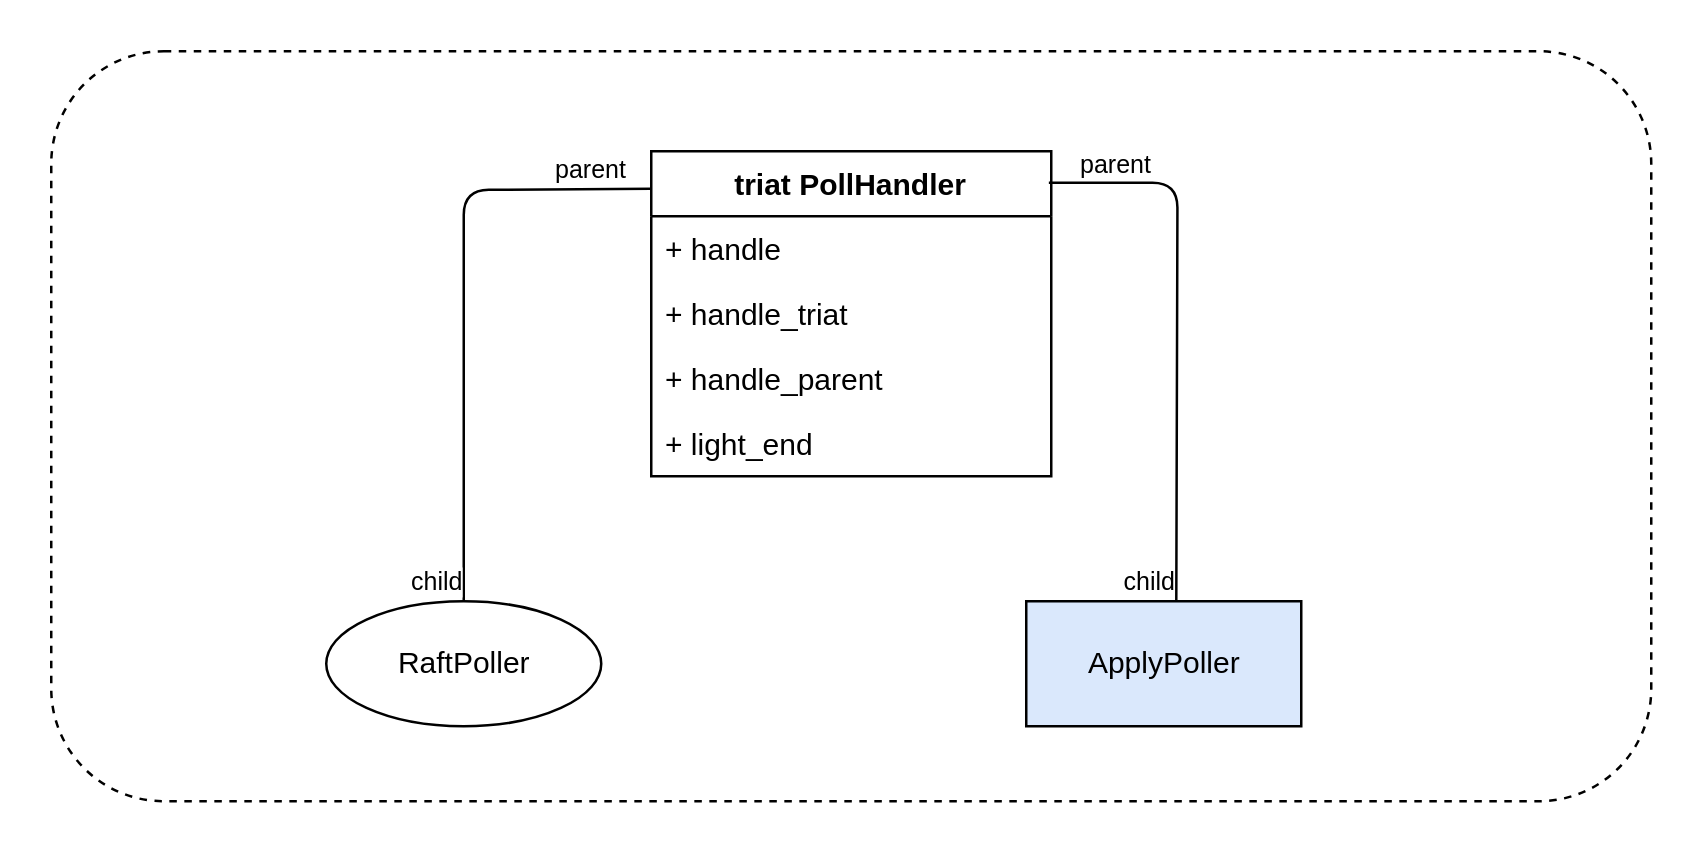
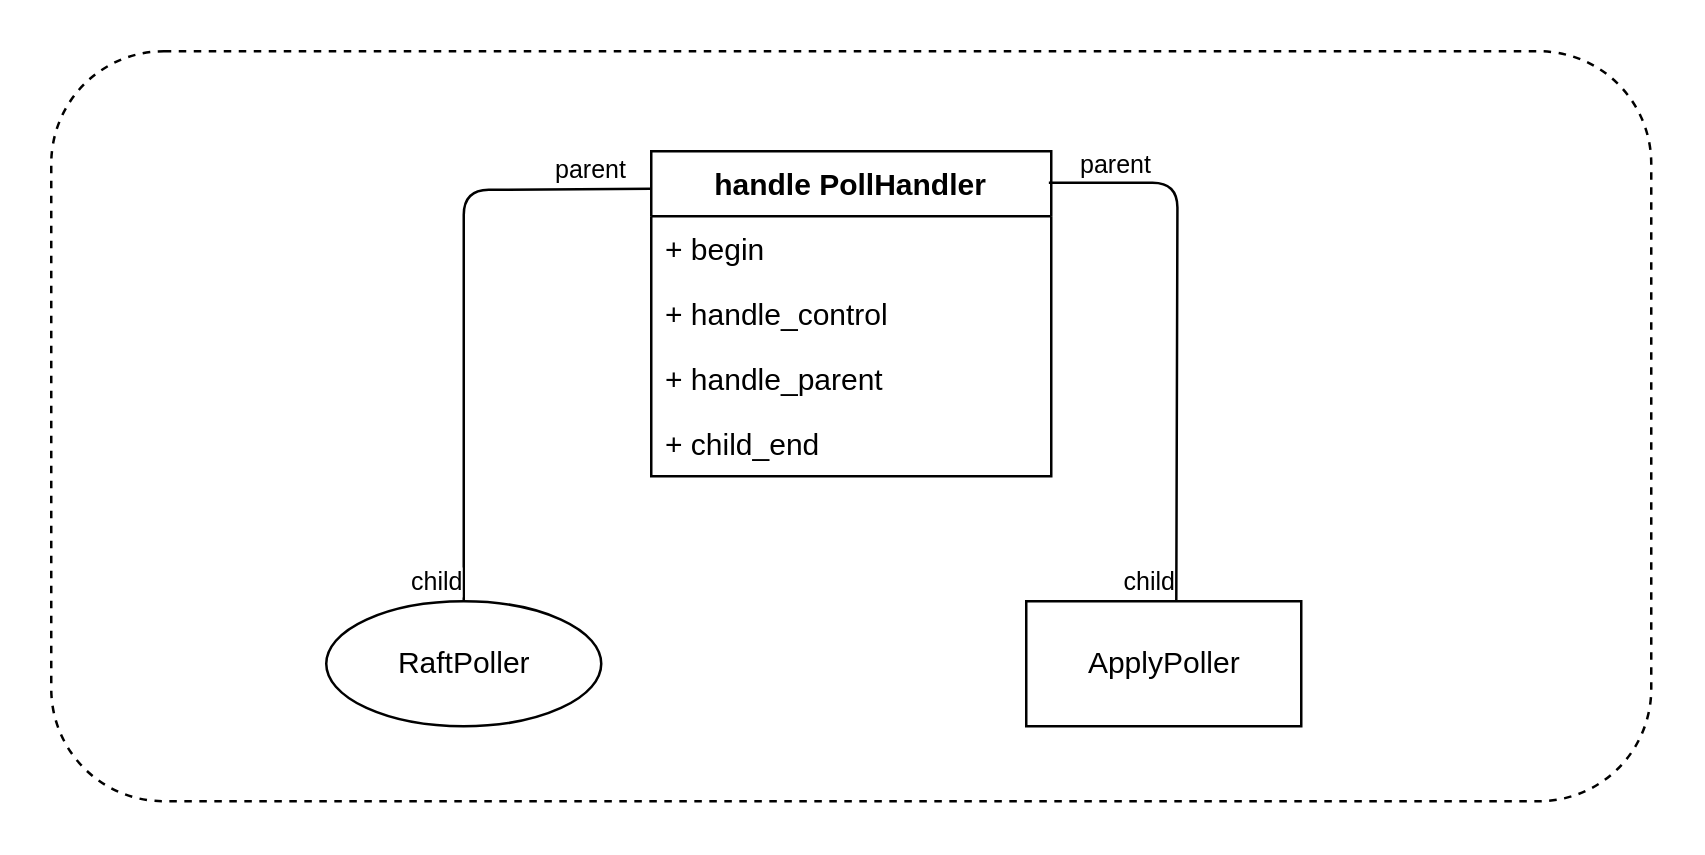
node "triat PollHandler": label "triat PollHandler" -> "handle PollHandler"
node "+ handle": label "+ handle" -> "+ begin"
node "+ handle_triat": label "+ handle_triat" -> "+ handle_control"
node "+ light_end": label "+ light_end" -> "+ child_end"
node "ApplyPoller": fillcolor #dae8fc -> #ffffff
